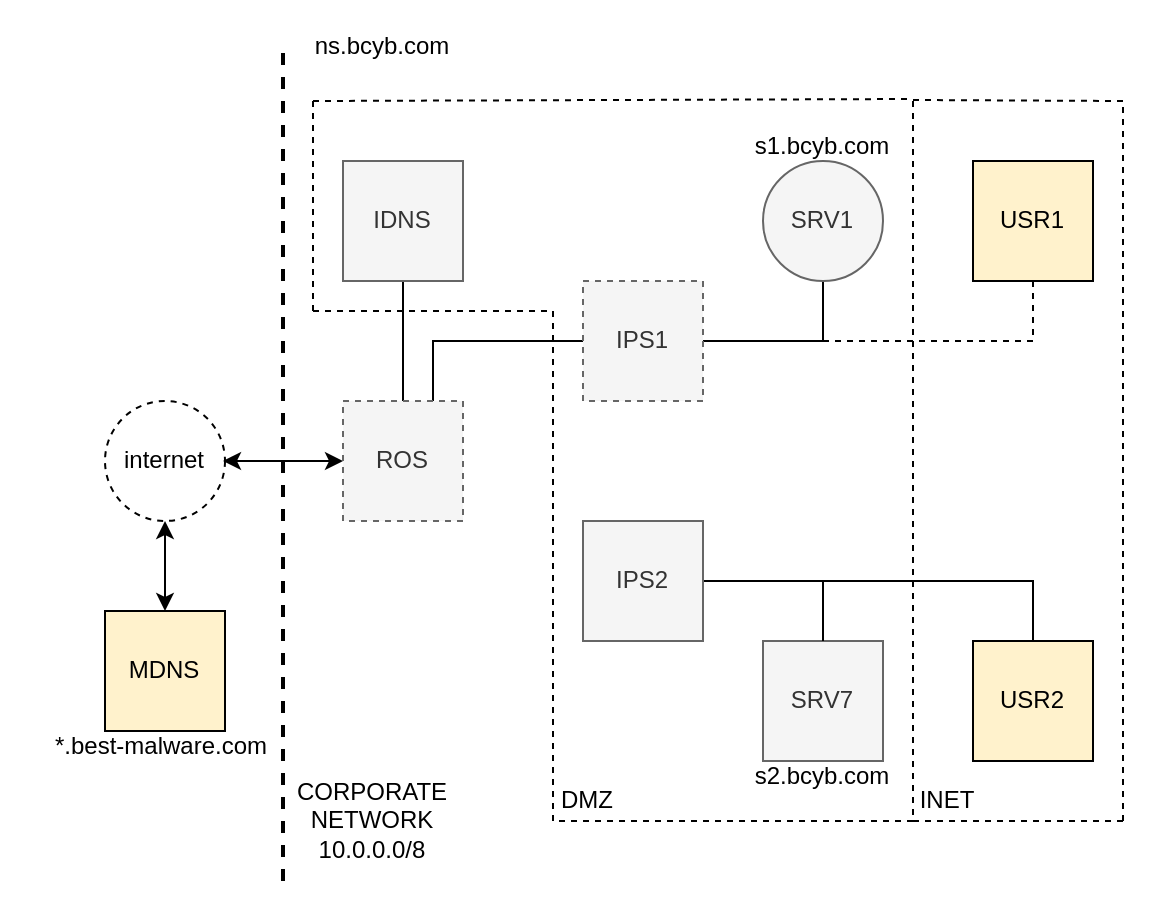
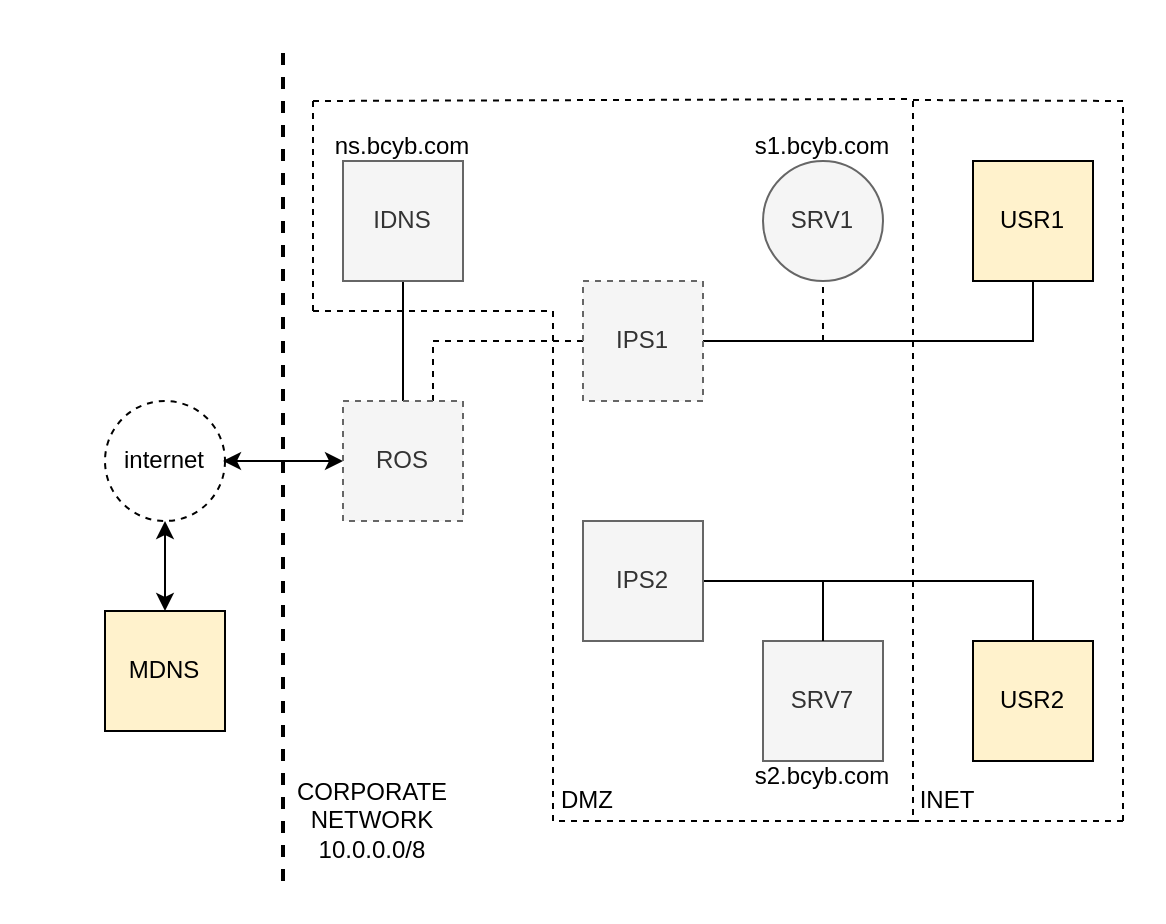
node "ns.bcyb.com": moved (383, 46) -> (403, 146)
edge "SRV1" -- "IPS1": style solid -> dashed
edge "IPS1" -- "ROS": style solid -> dashed
edge "USR1" -- "IPS1": style dashed -> solid
node "*.best-malware.com": removed
